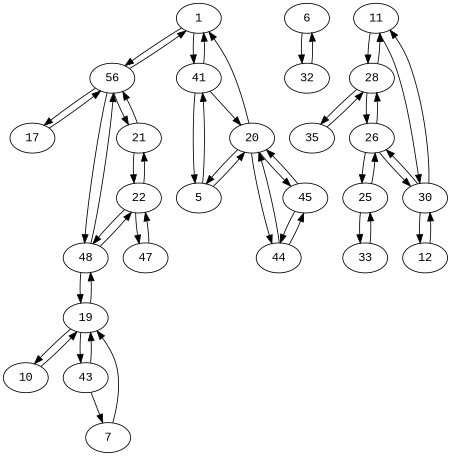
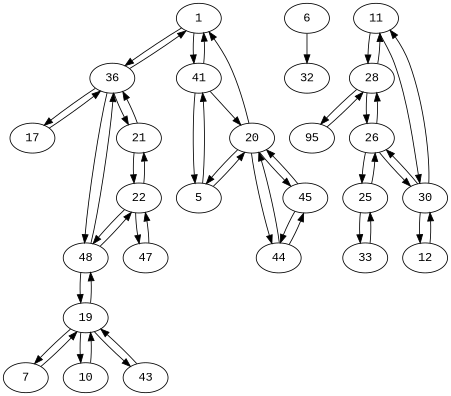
edge "32" -> "6": removed
node "56": label "56" -> "36"
node "35": label "35" -> "95"
edge "43" -> "7": now "19" -> "7"
